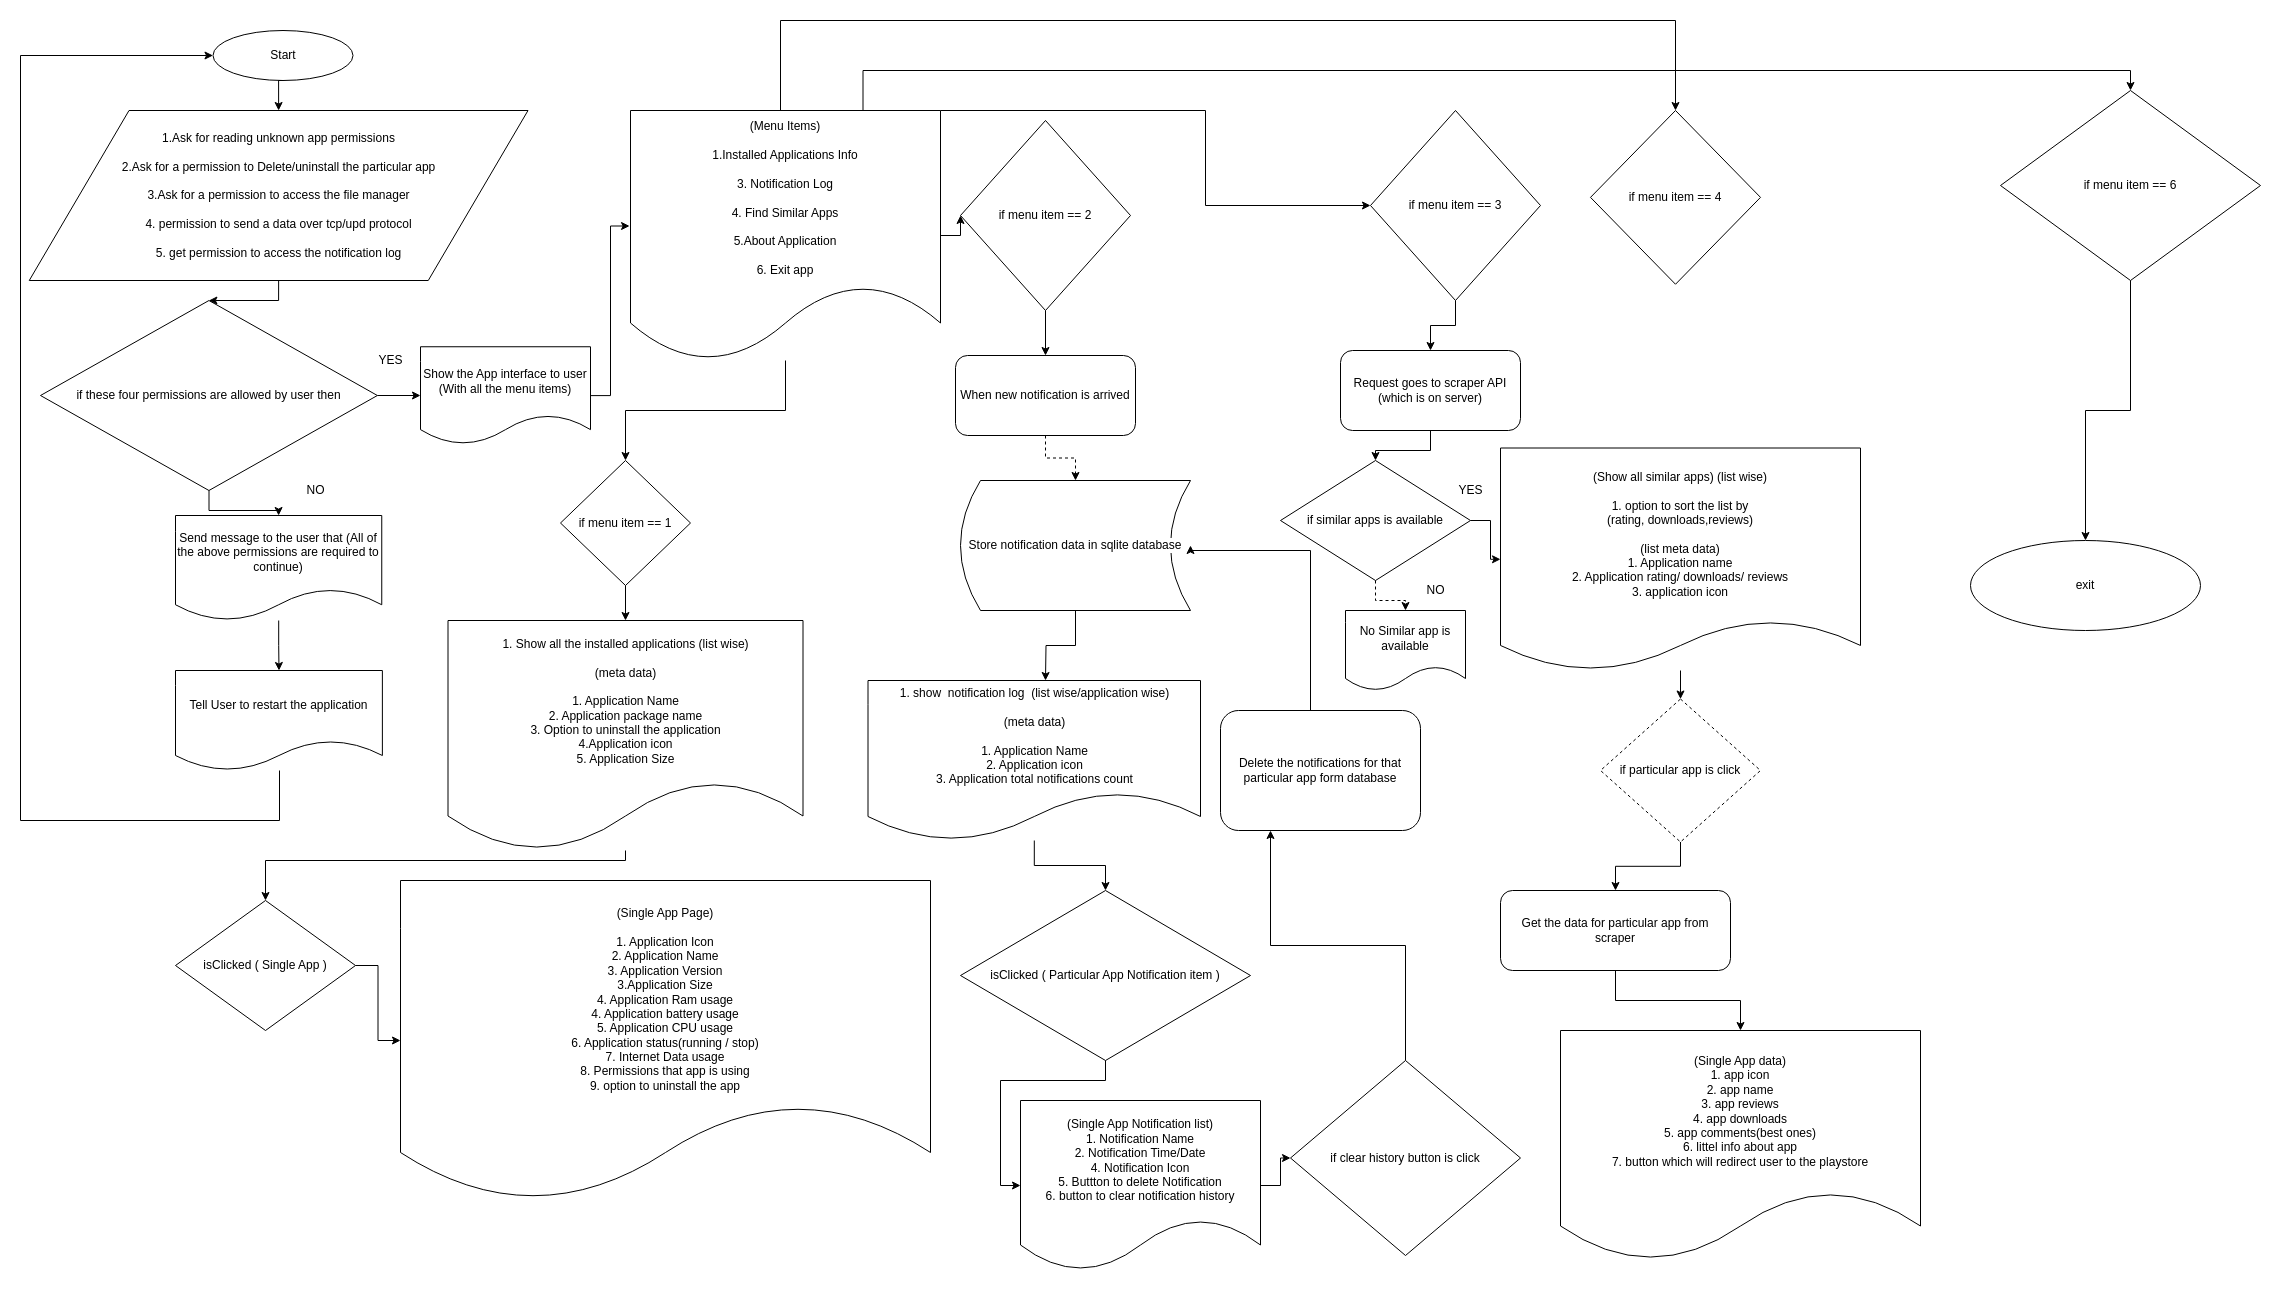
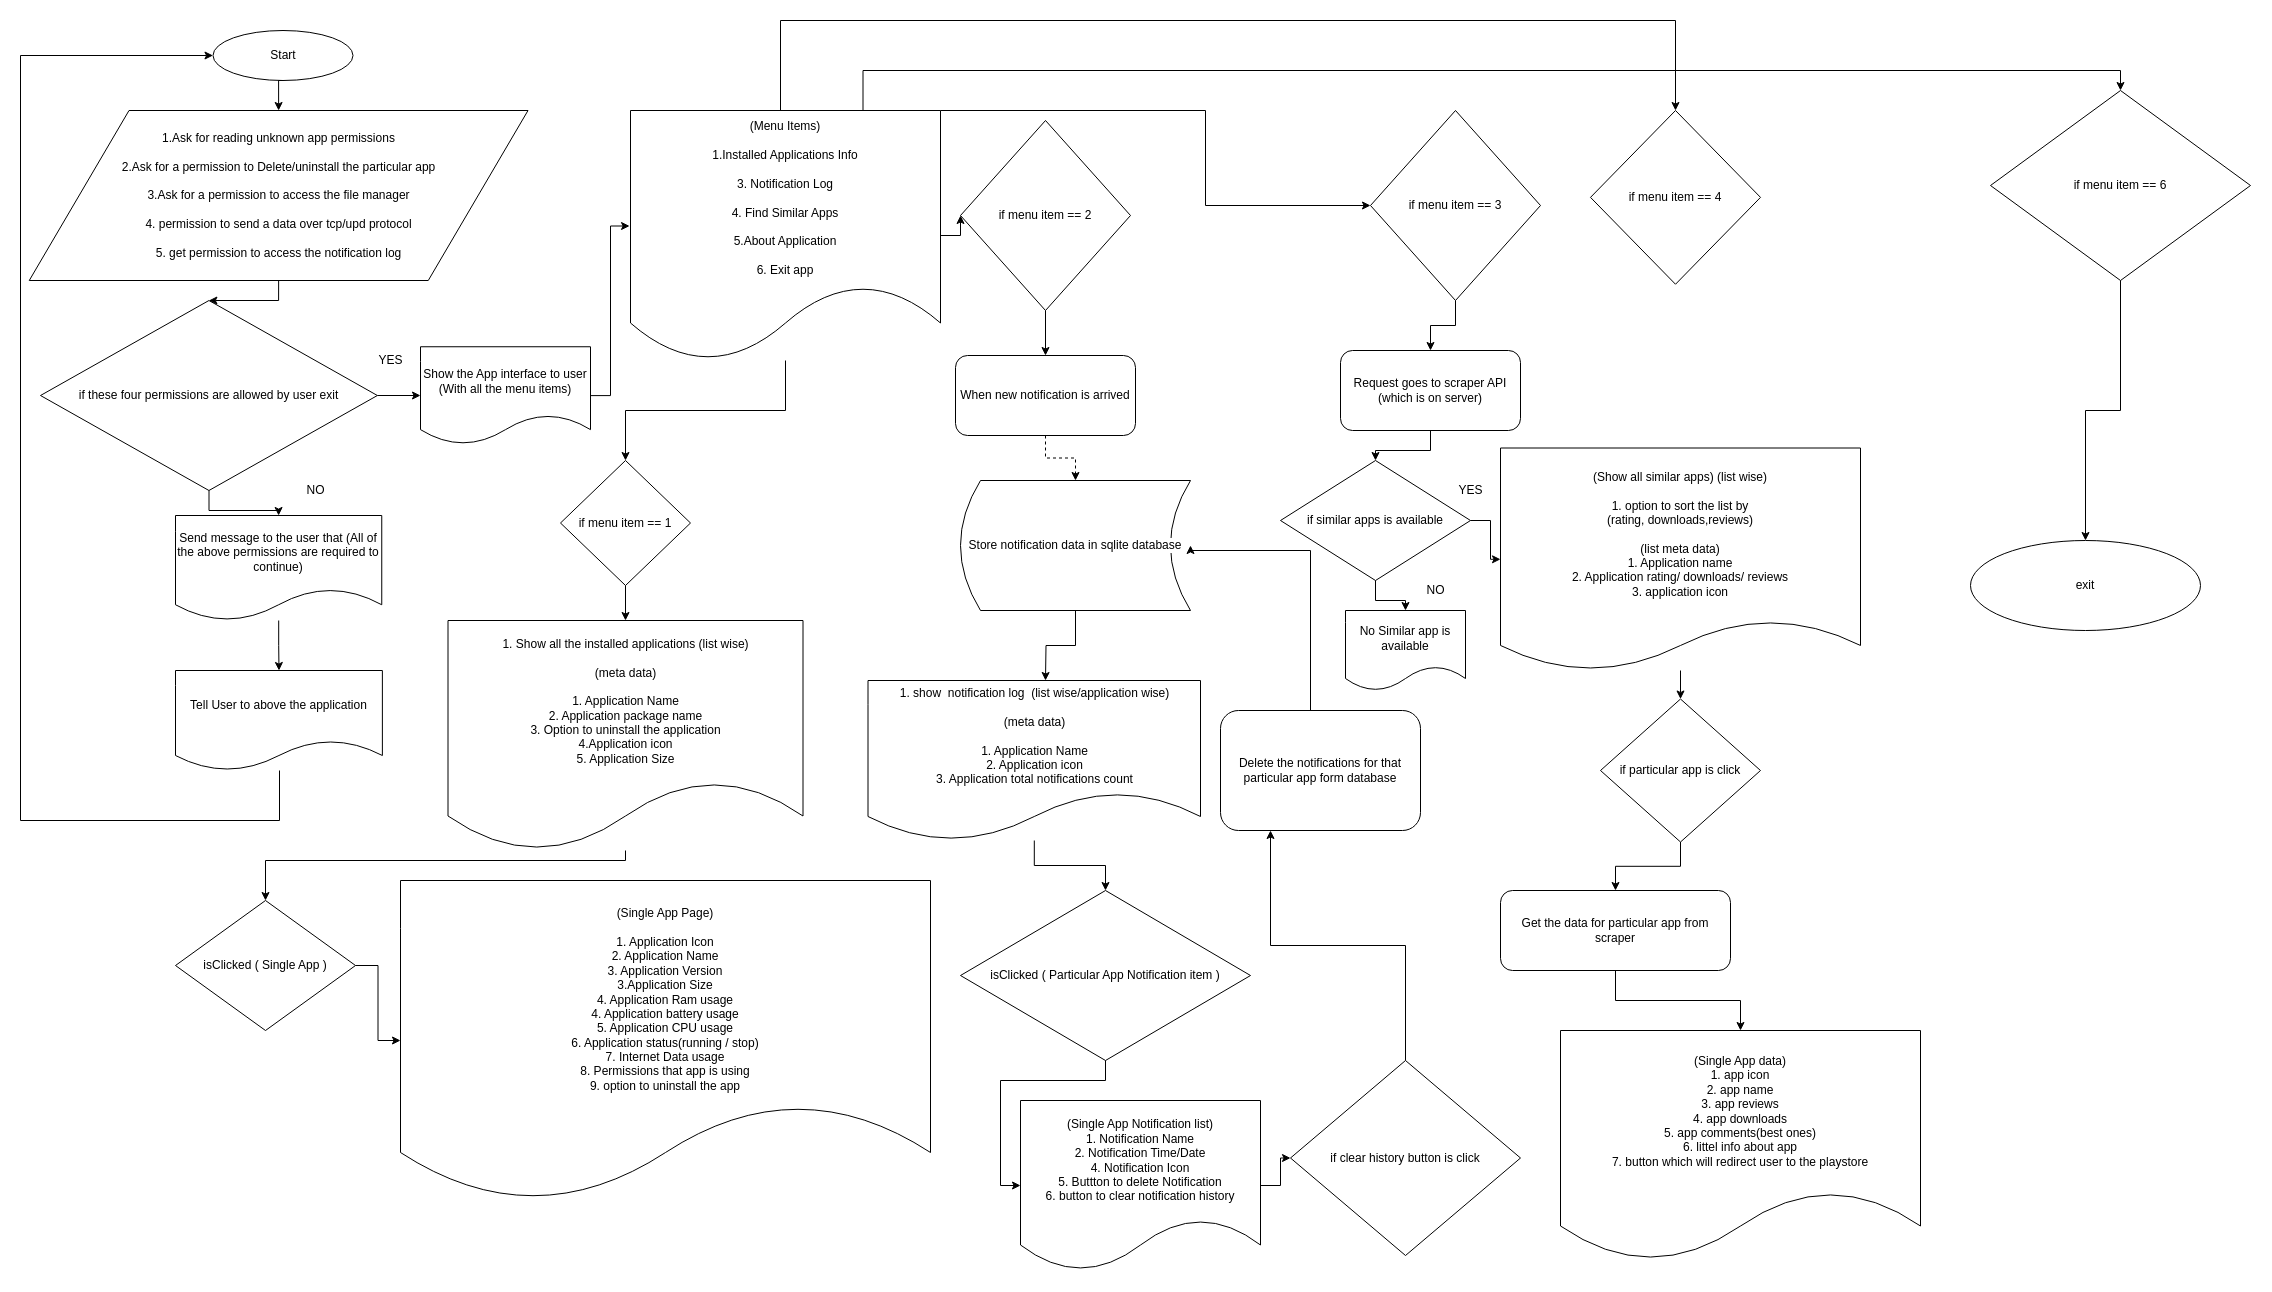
node "if menu item == 6": moved (2131, 186) -> (2121, 186)
node "if these four permissions are allowed by user then": label "if these four permissions are allowed by user then" -> "if these four permissions are allowed by user exit"
edge "if similar apps is available" -> "No Similar app is available": style dashed -> solid
node "Tell User to restart the application": label "Tell User to restart the application" -> "Tell User to above the application"
node "if particular app is click": style dashed -> solid
